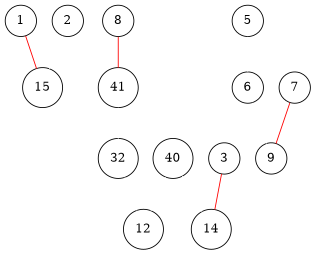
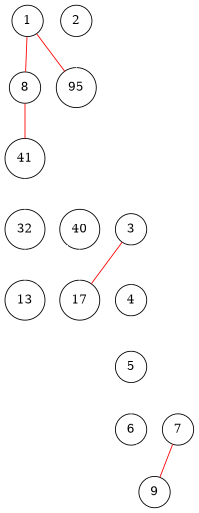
edge "1" -- "8": added
node "15": label "15" -> "95"
node "12": label "12" -> "13"
node "14": label "14" -> "17"
node "4": added
